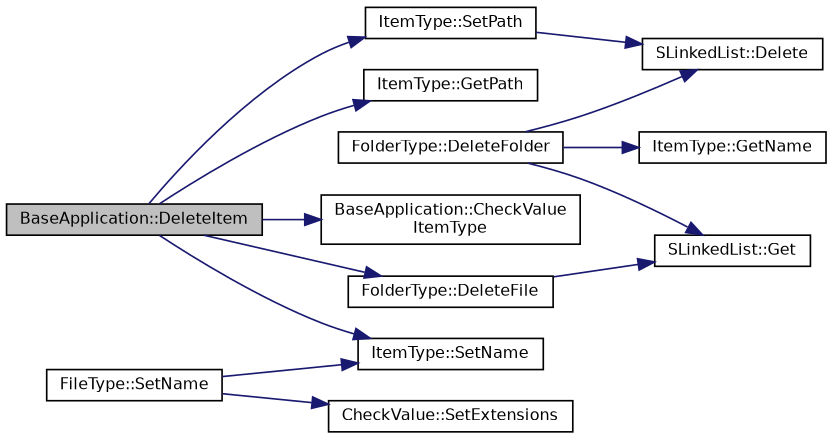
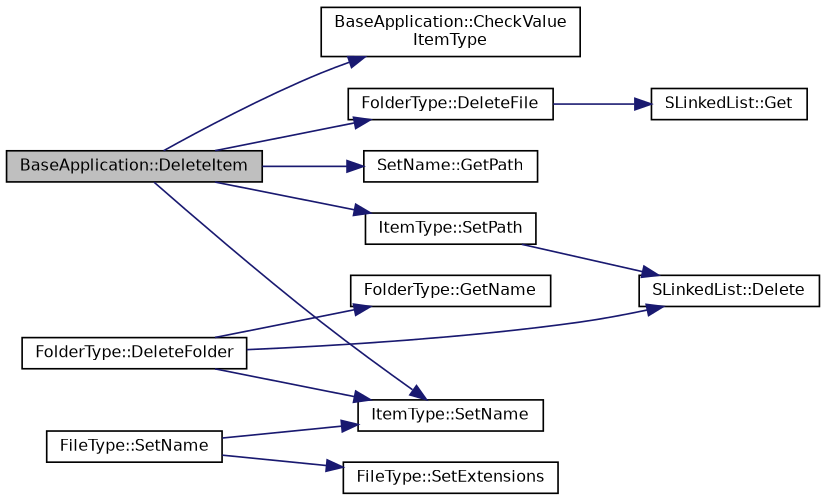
node "ItemType::GetPath": label "ItemType::GetPath" -> "SetName::GetPath"
node "ItemType::GetName": label "ItemType::GetName" -> "FolderType::GetName"
edge "FolderType::DeleteFolder" -> "SLinkedList::Get": now "FolderType::DeleteFolder" -> "ItemType::SetName"
node "CheckValue::SetExtensions": label "CheckValue::SetExtensions" -> "FileType::SetExtensions"
